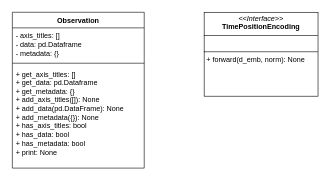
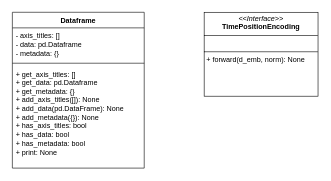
node "Observation": label "Observation" -> "Dataframe"
